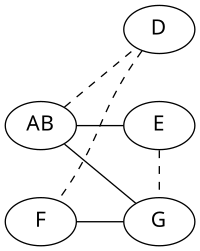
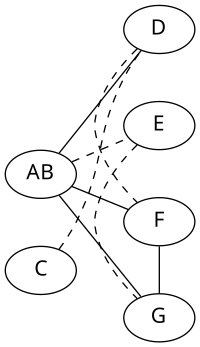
edge "D" -- "AB": style dashed -> solid
edge "AB" -- "E": style solid -> dashed
edge "AB" -- "F": added
node "C": added
